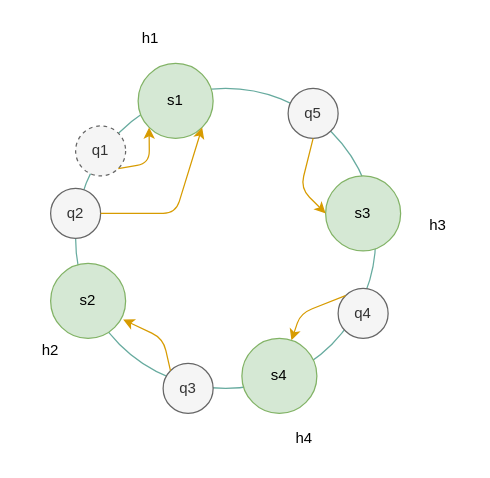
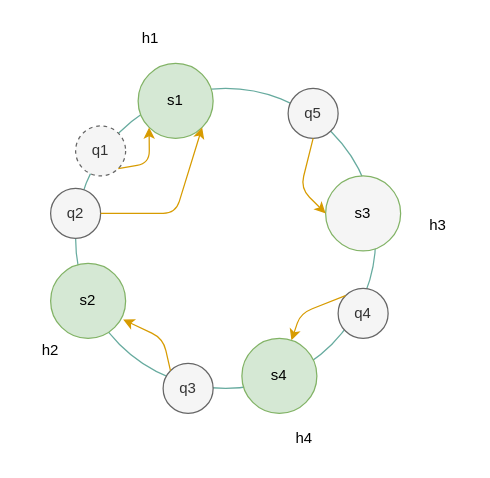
node "s3": fillcolor #d5e8d4 -> #f5f5f5
